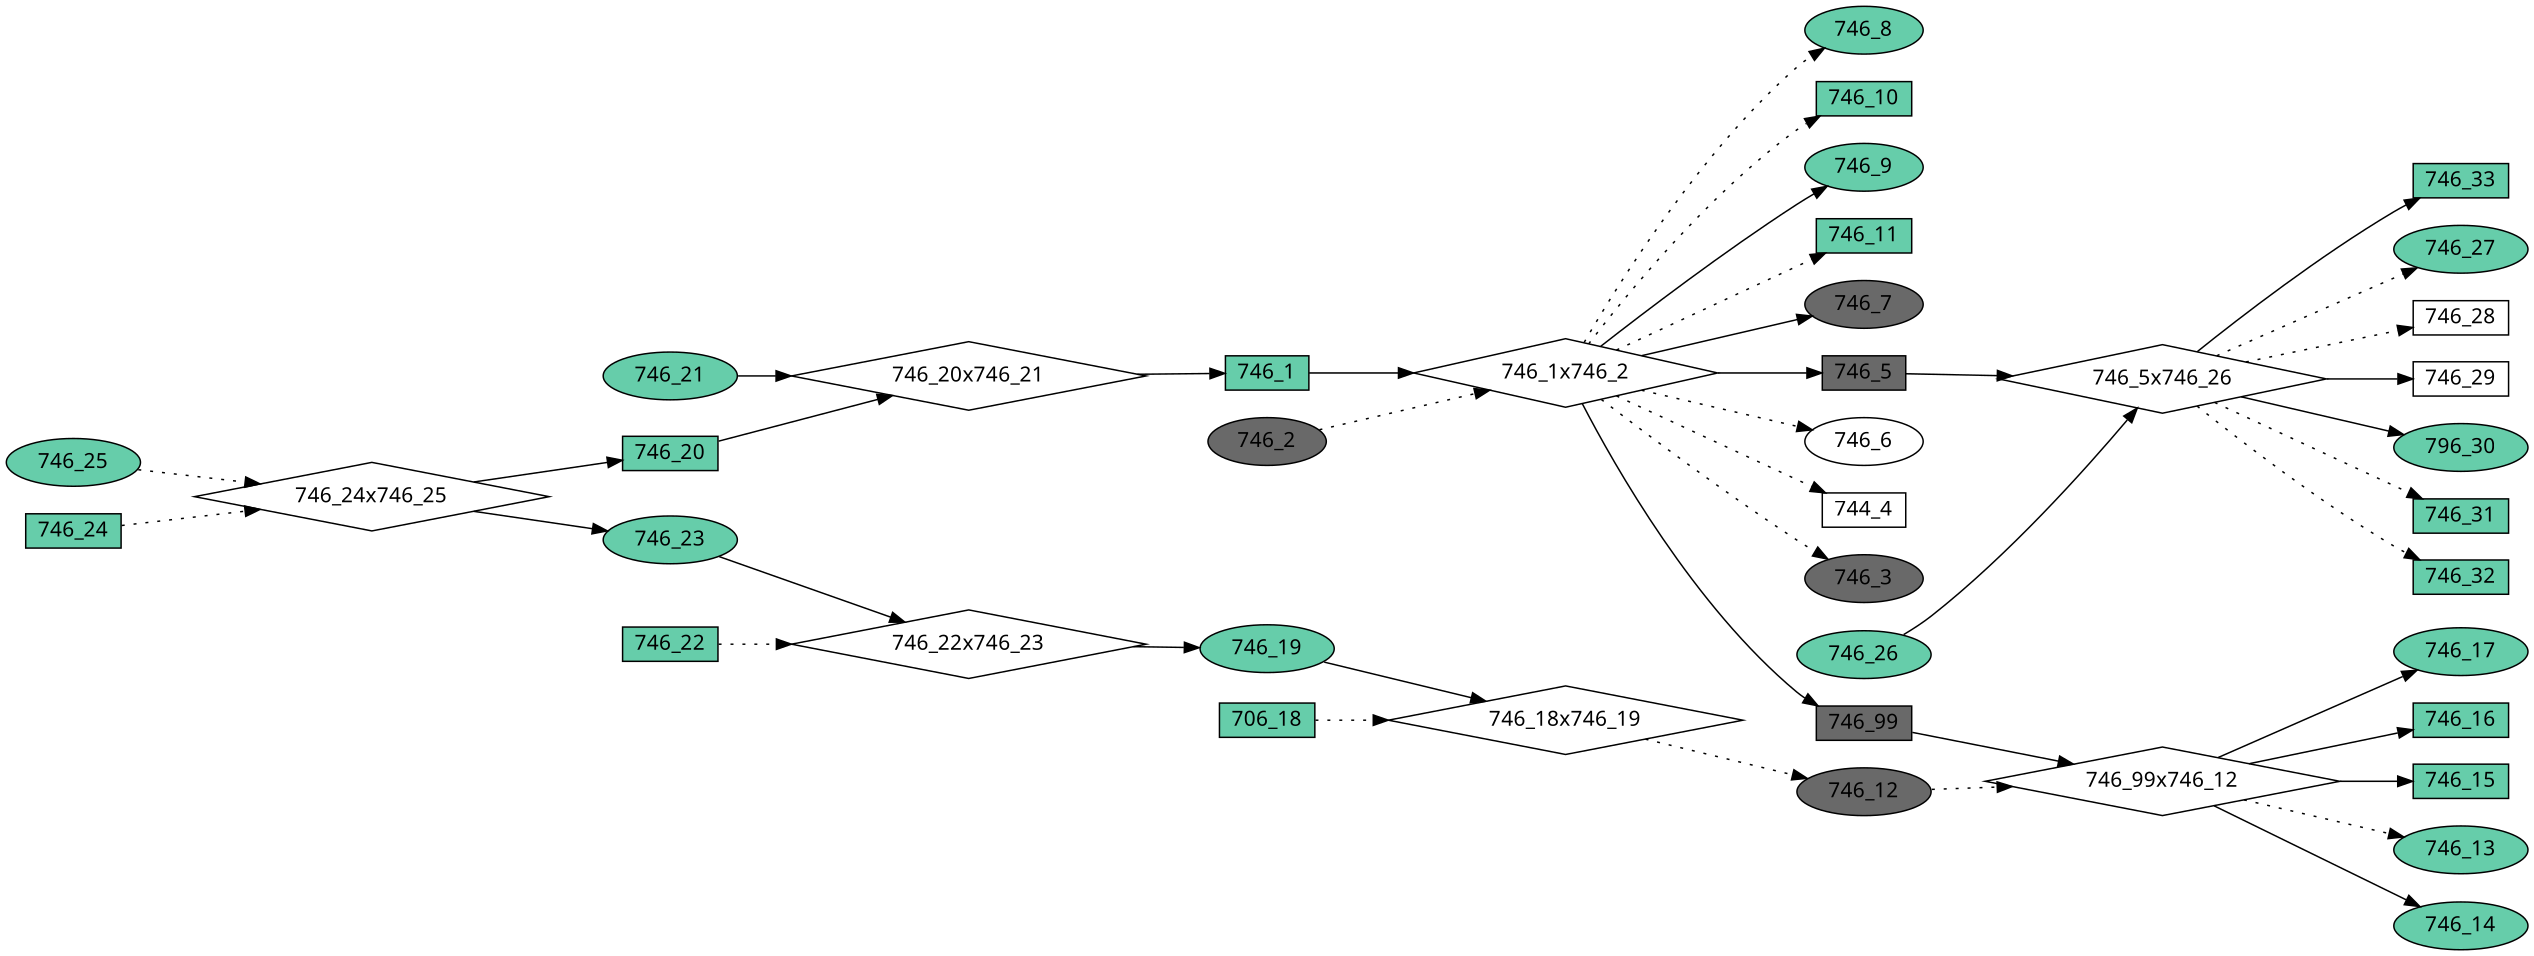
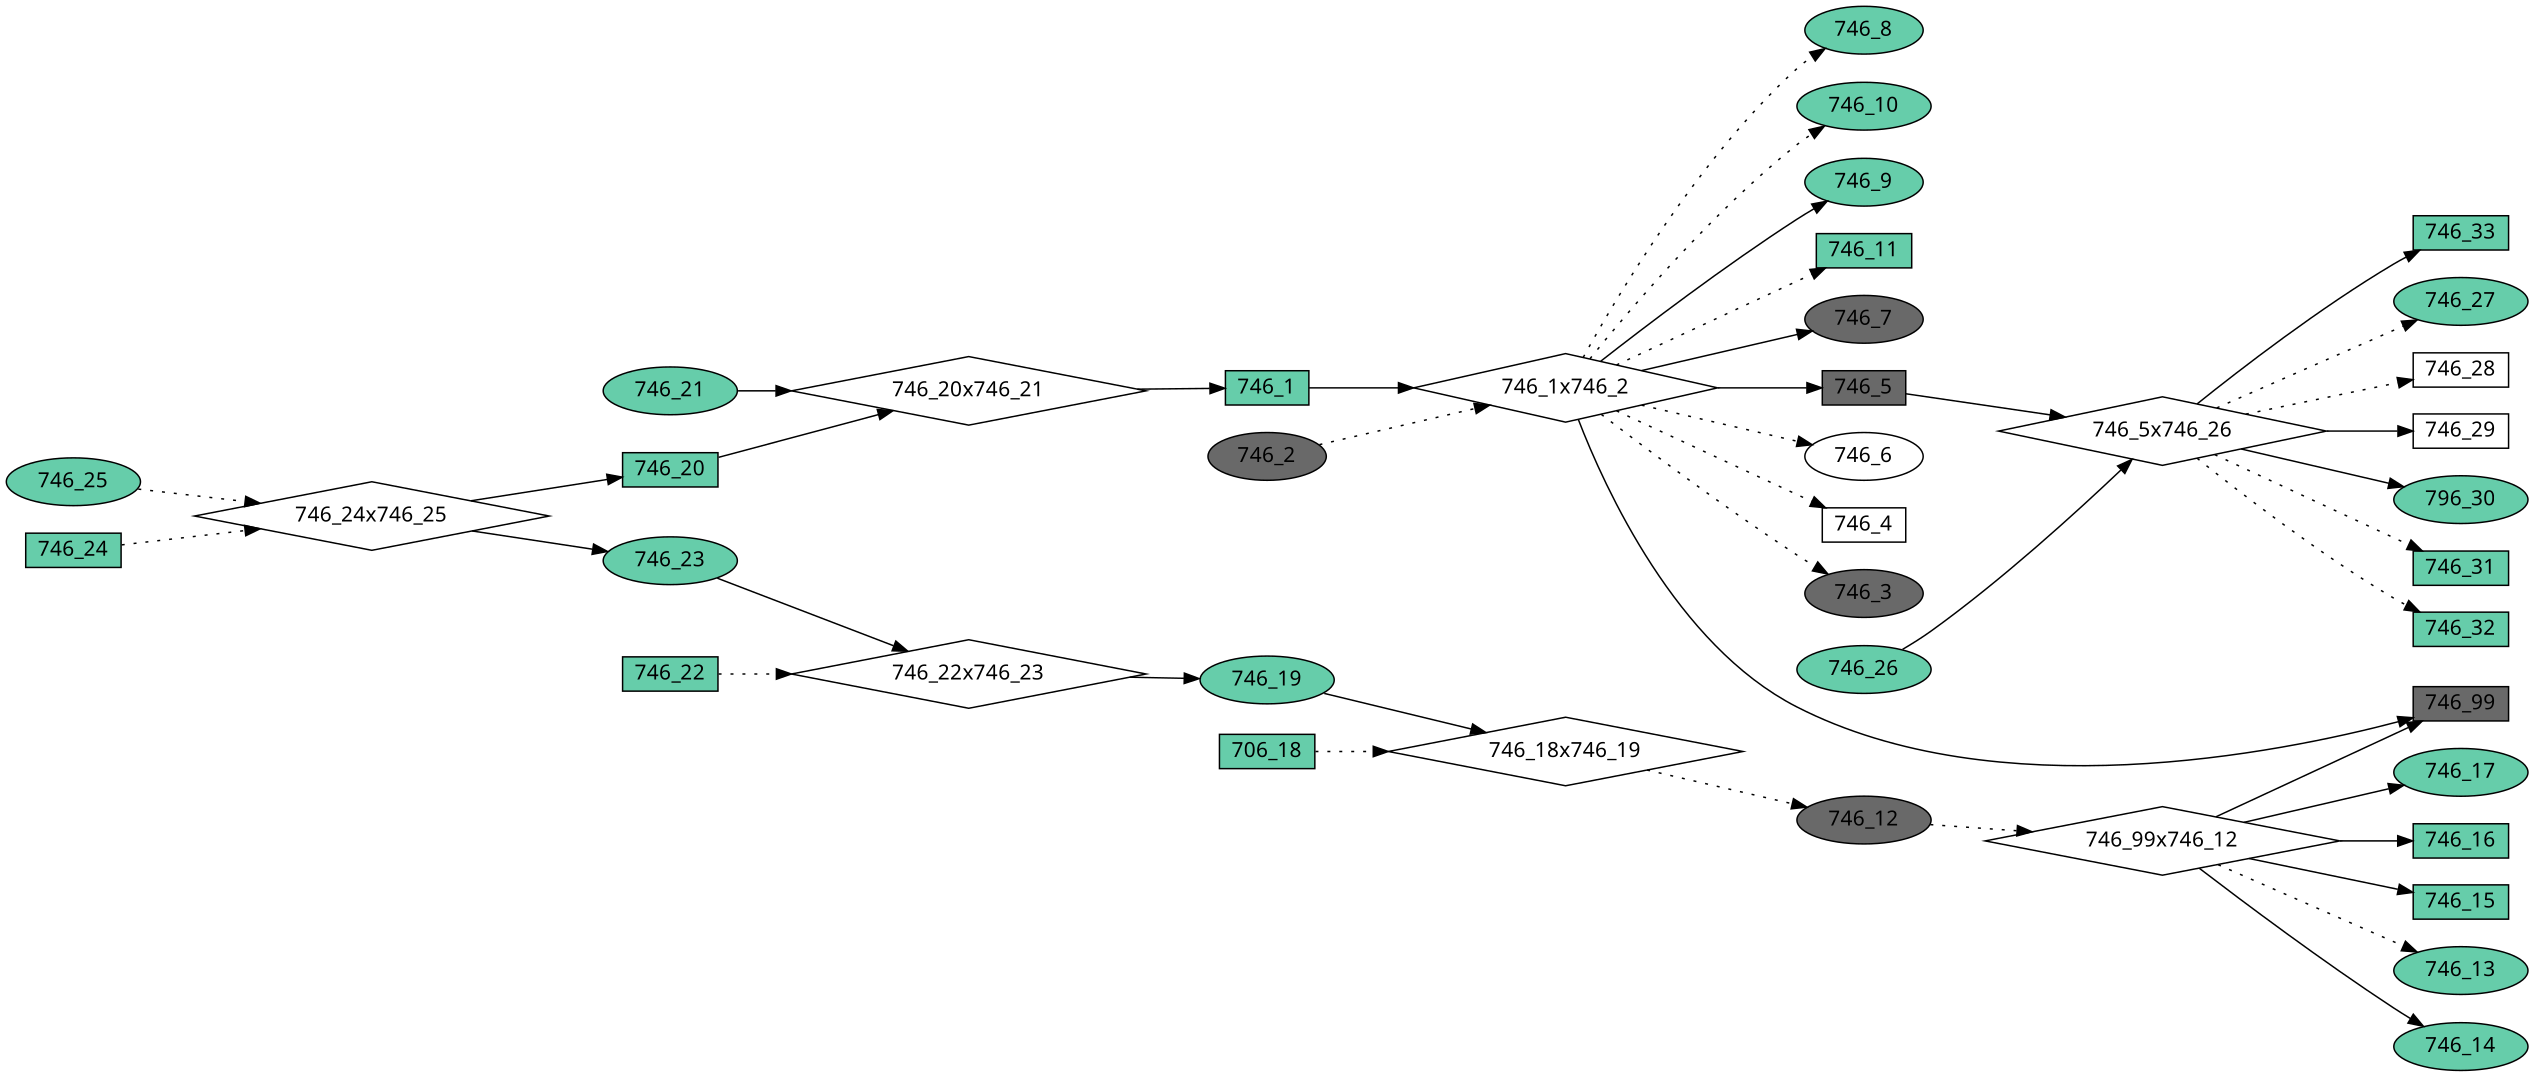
node "746_10": shape box -> ellipse
node "744_4": label "744_4" -> "746_4"
edge "746_99" -> "746_99x746_12": reversed
